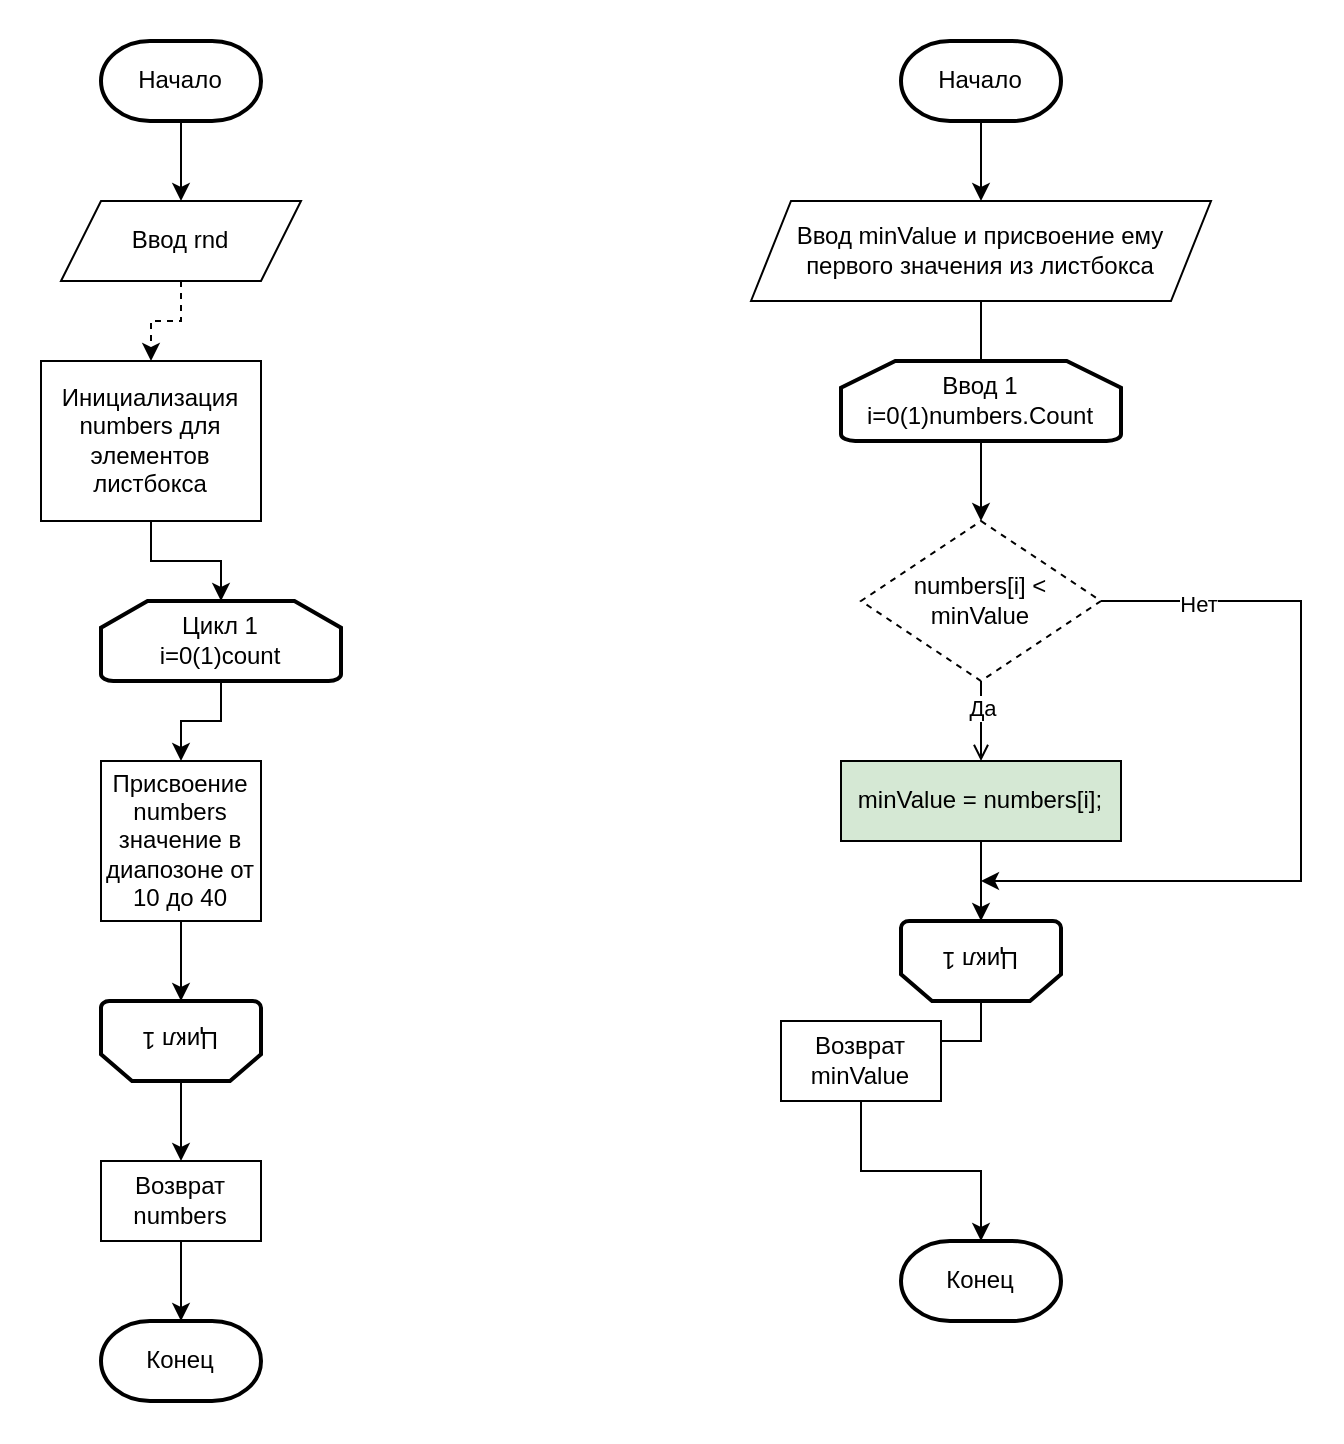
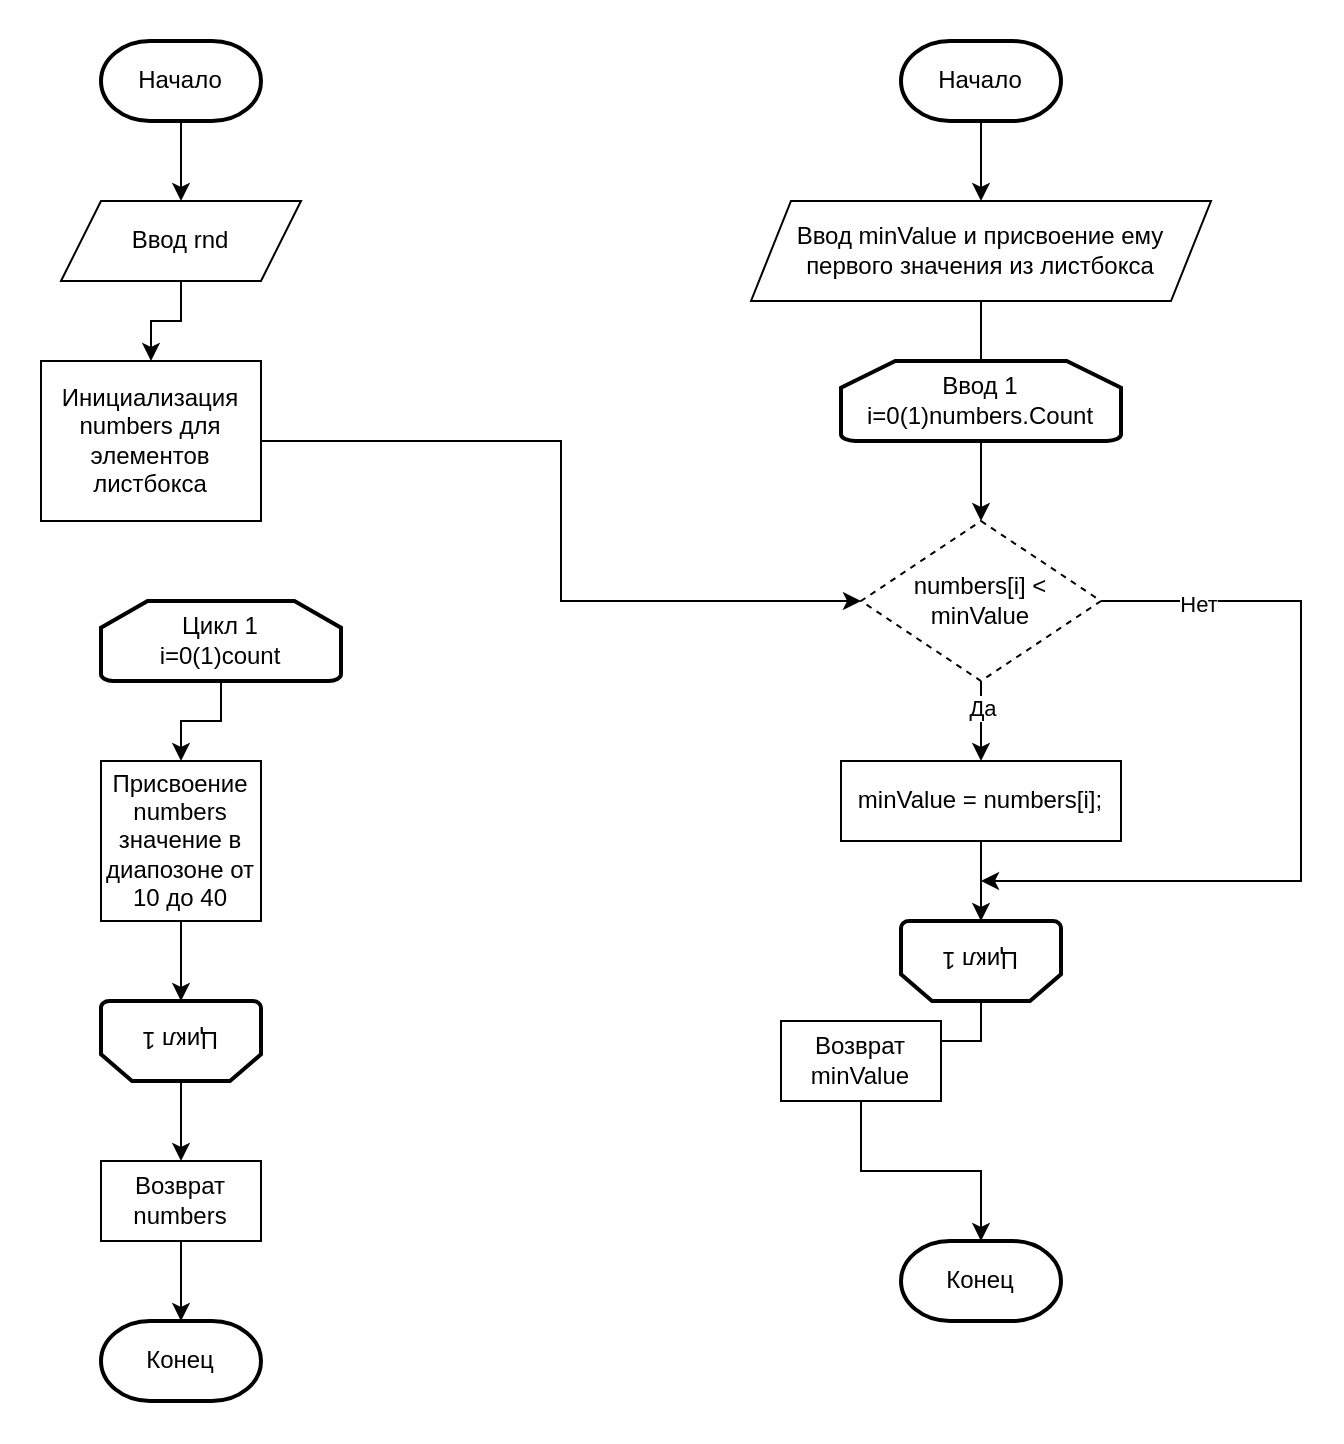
edge "Ввод rnd" -> "Инициализация numbers для элементов листбокса": style dashed -> solid
edge "Инициализация numbers для элементов листбокса" -> "Цикл 1 i=0(1)count": now "Инициализация numbers для элементов листбокса" -> "numbers[i] < minValue"
edge "numbers[i] < minValue" -> "minValue = numbers[i];": arrowhead open -> classic
node "minValue = numbers[i];": fillcolor #d5e8d4 -> #ffffff
